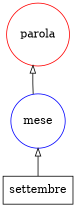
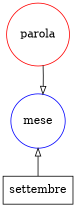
edge "mese" -> "parola": reversed
